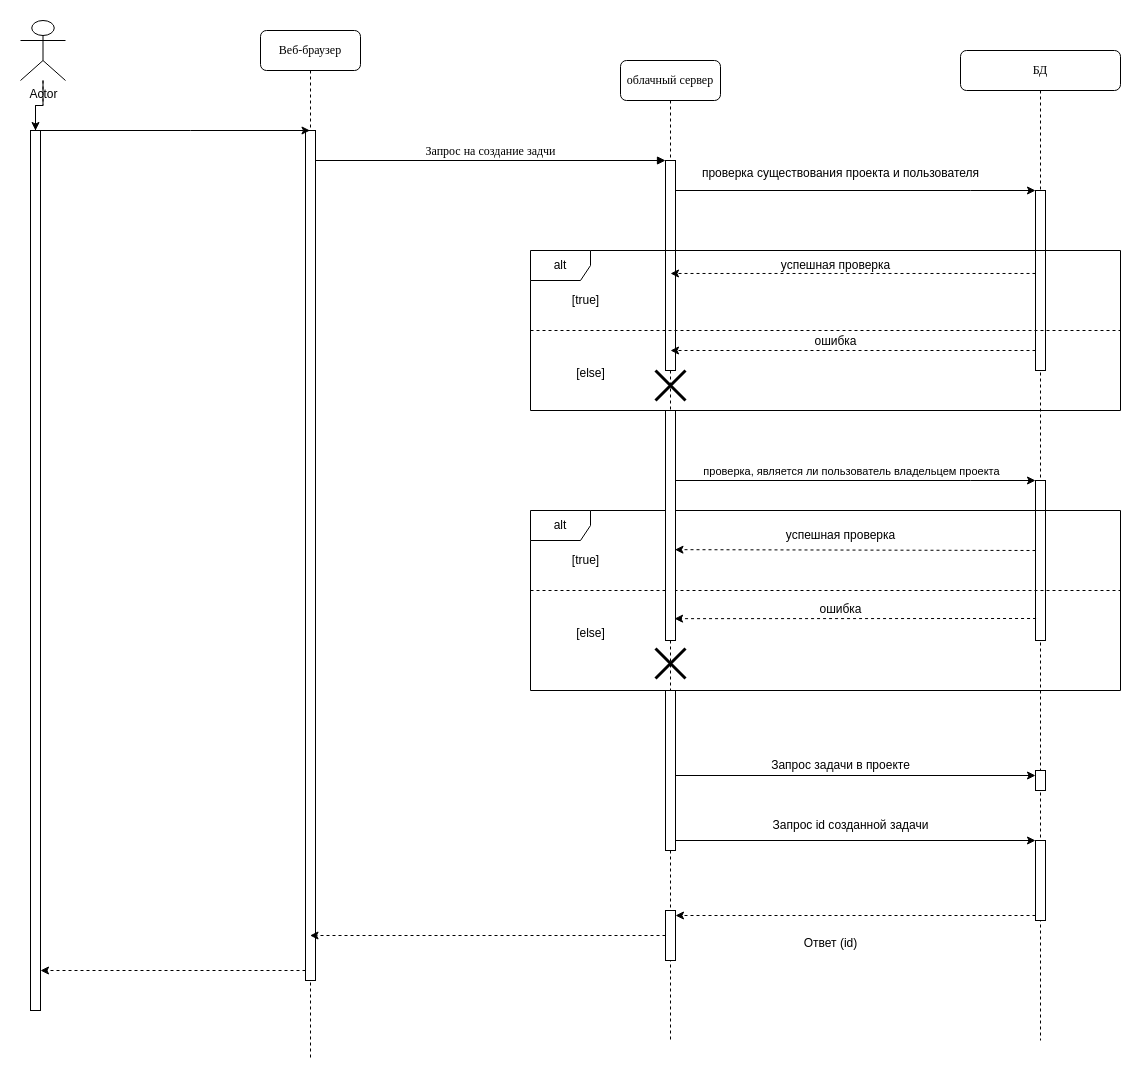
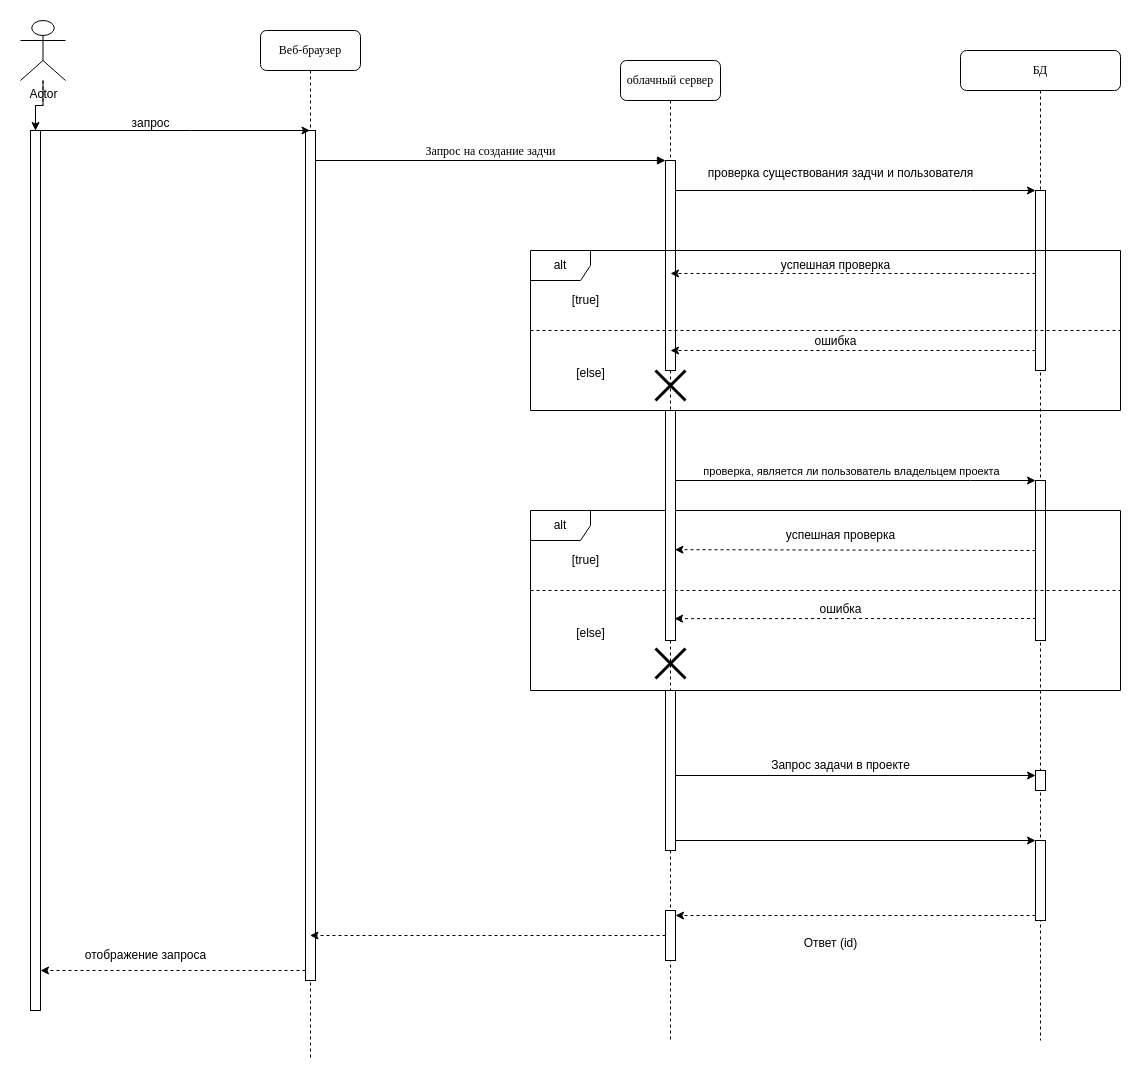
node "запрос": added
node "проверка существования проекта и пользователя": label "проверка существования проекта и пользователя" -> "проверка существования задчи и пользователя"
node "Запрос id созданной задачи": removed
node "отображение запроса": added
